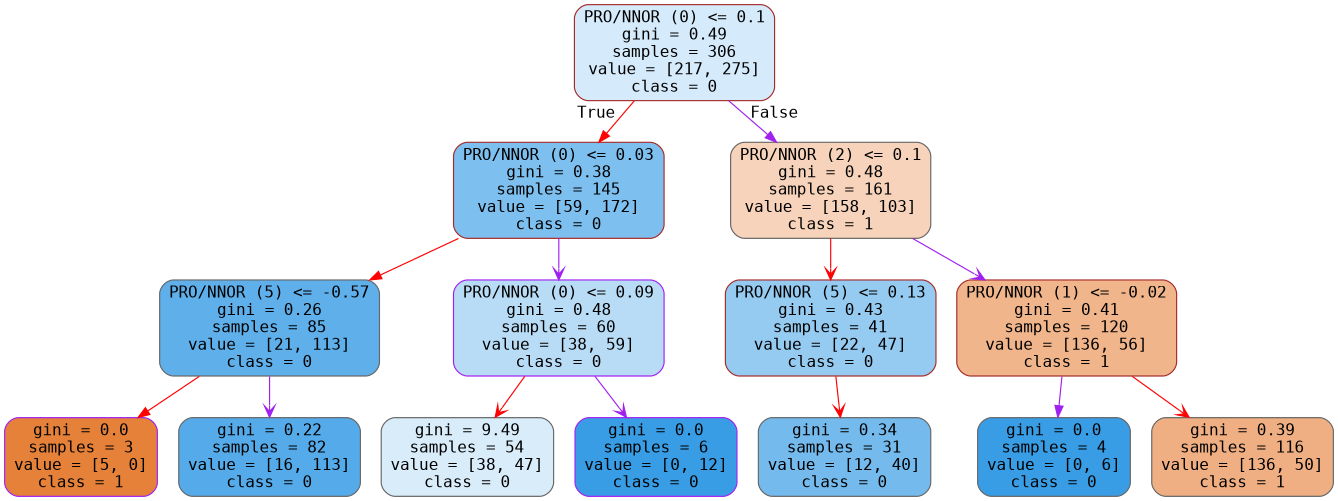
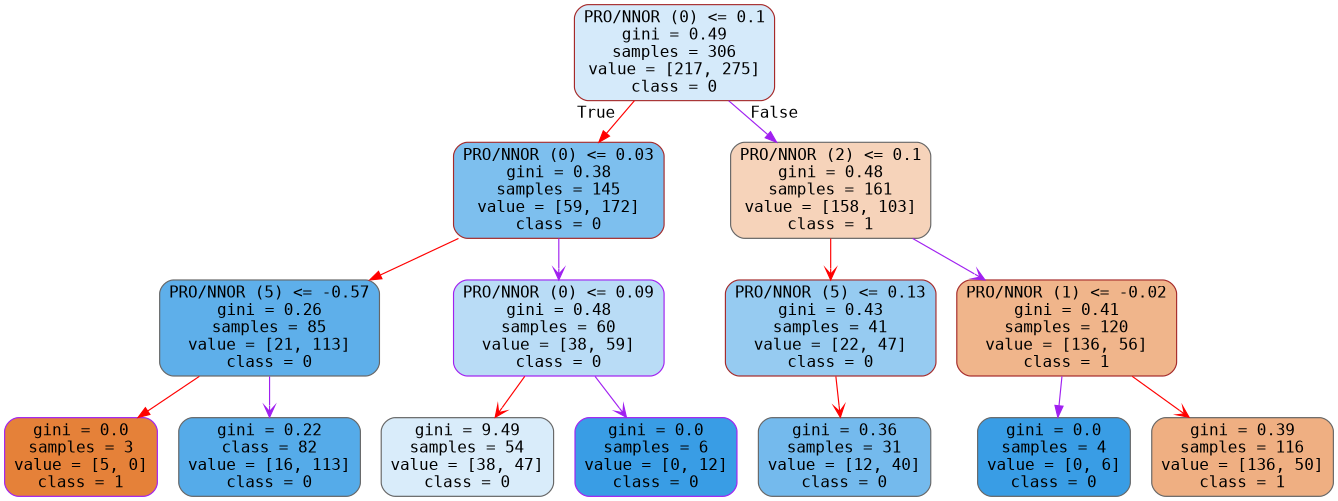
node "gini = 0.22 samples = 82 value = [16, 113] class = 0": label "gini = 0.22 samples = 82 value = [16, 113] class = 0" -> "gini = 0.22 class = 82 value = [16, 113] class = 0"
node "gini = 0.34 samples = 31 value = [12, 40] class = 0": label "gini = 0.34 samples = 31 value = [12, 40] class = 0" -> "gini = 0.36 samples = 31 value = [12, 40] class = 0"
